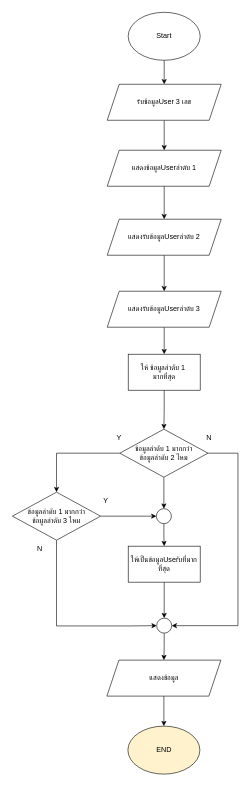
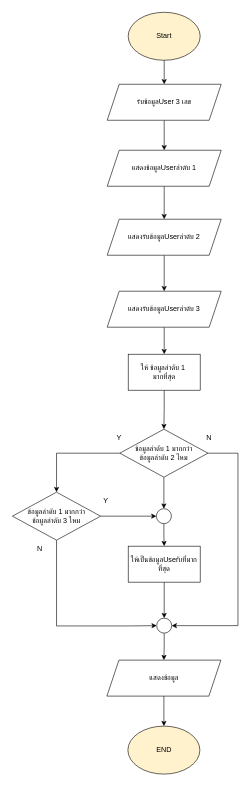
node "Start": fillcolor #ffffff -> #fff2cc
